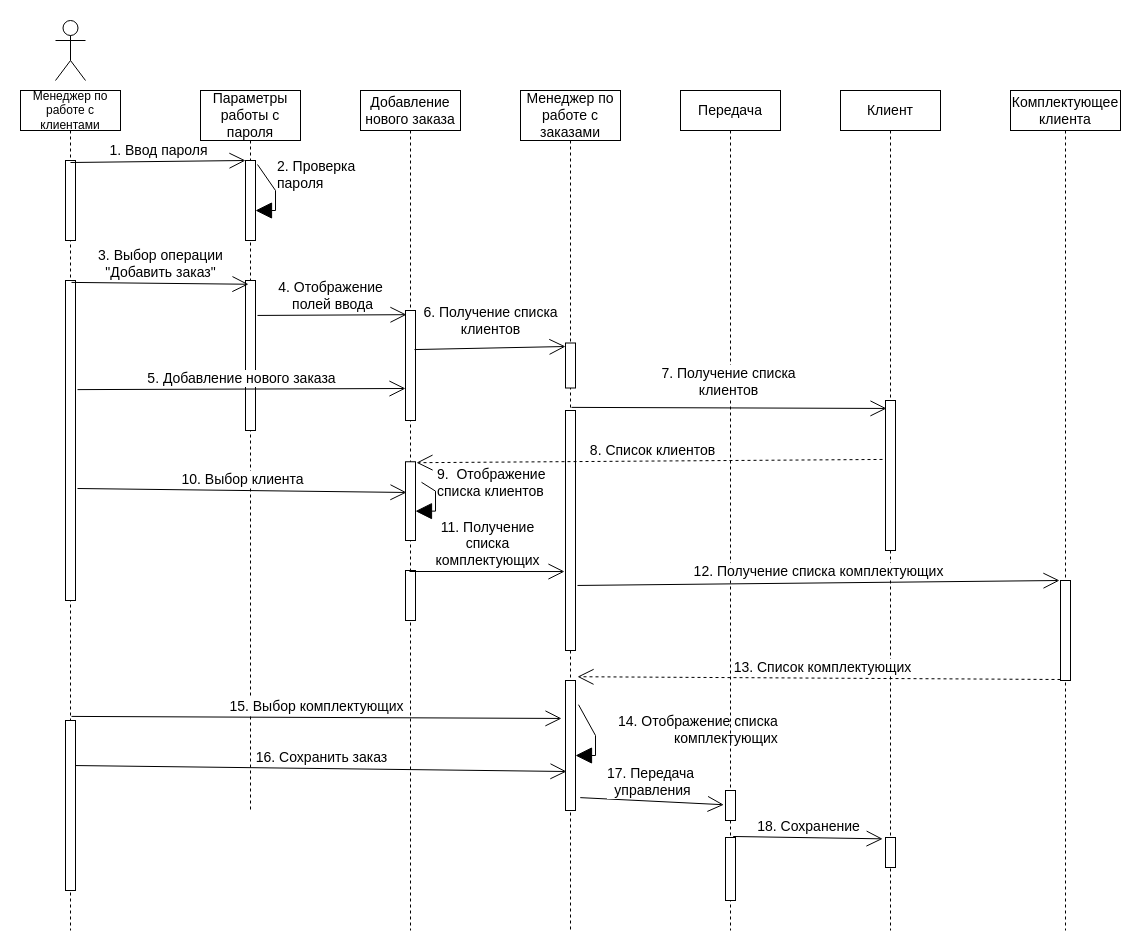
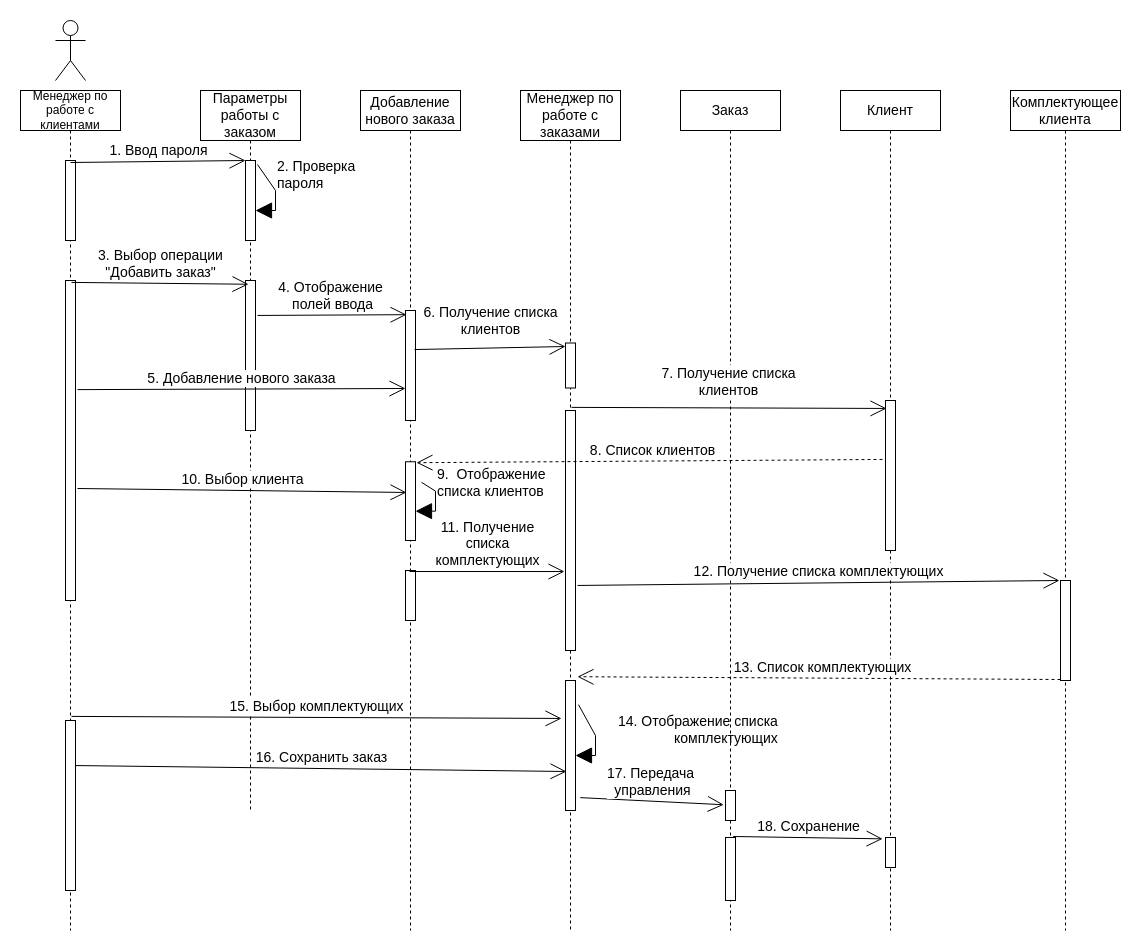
node "Передача": label "Передача" -> "Заказ"
node "Параметры работы с пароля": label "Параметры работы с пароля" -> "Параметры работы с заказом"
